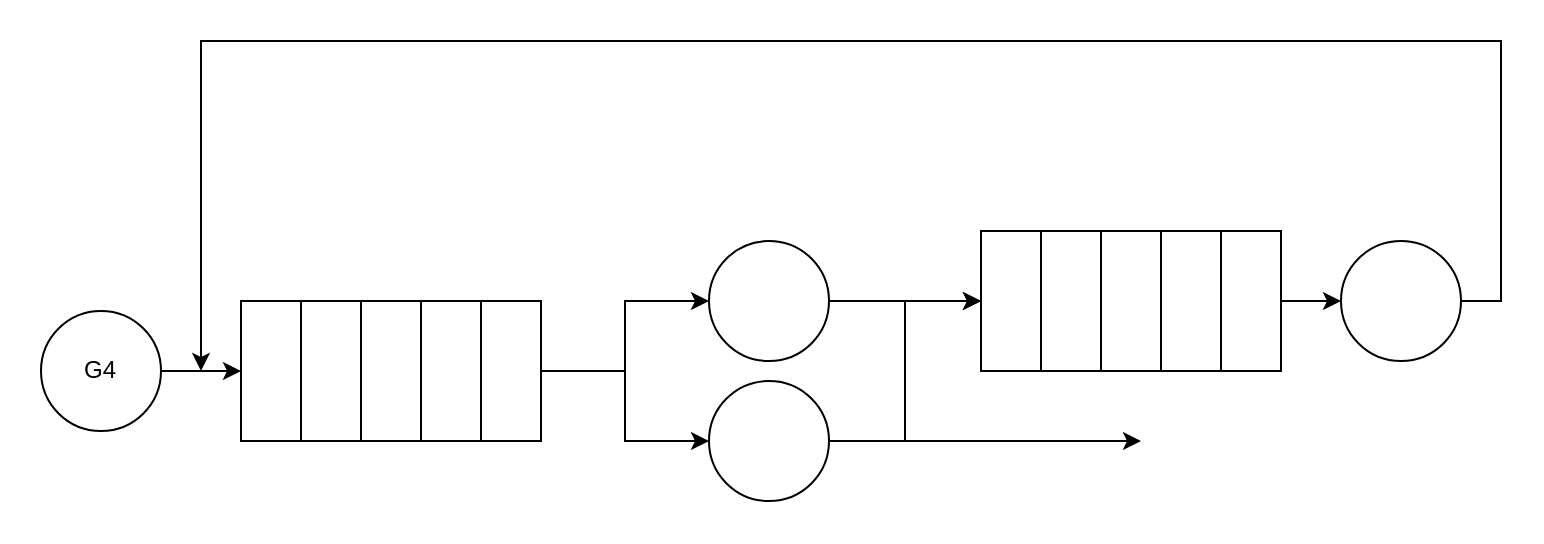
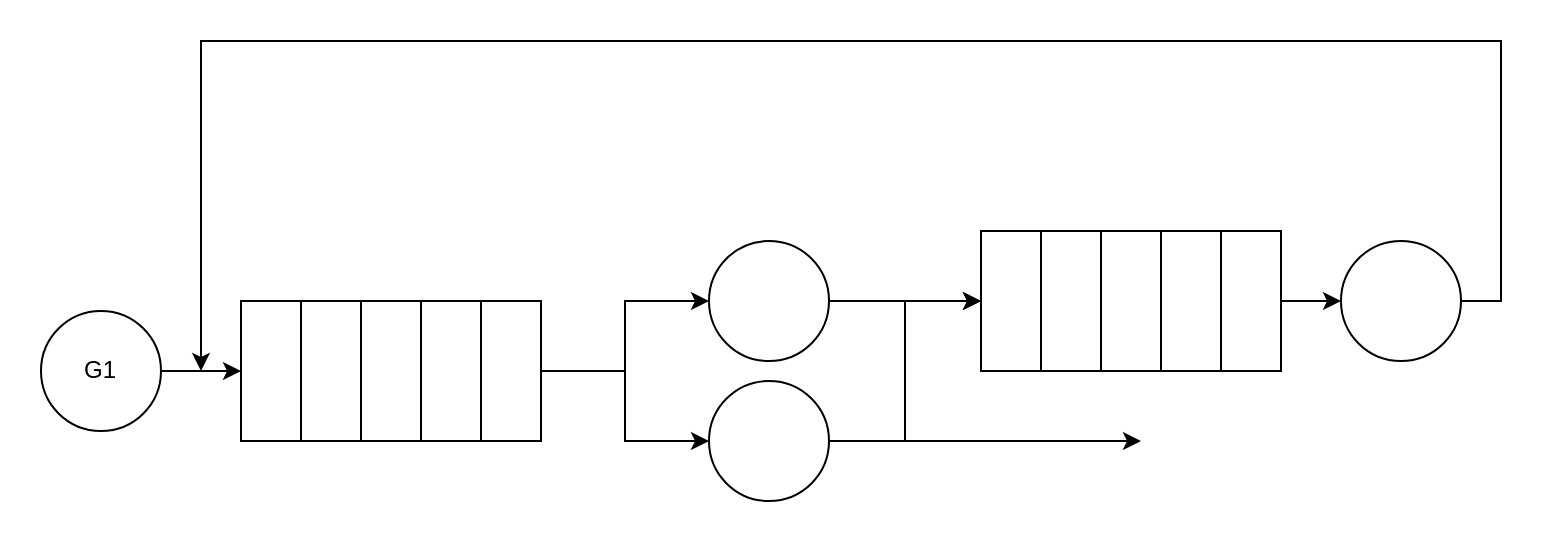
node "G4": label "G4" -> "G1"
